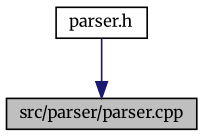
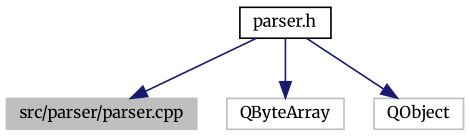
node "src/parser/parser.cpp": color black -> grey75
node "QByteArray": added
node "QObject": added
